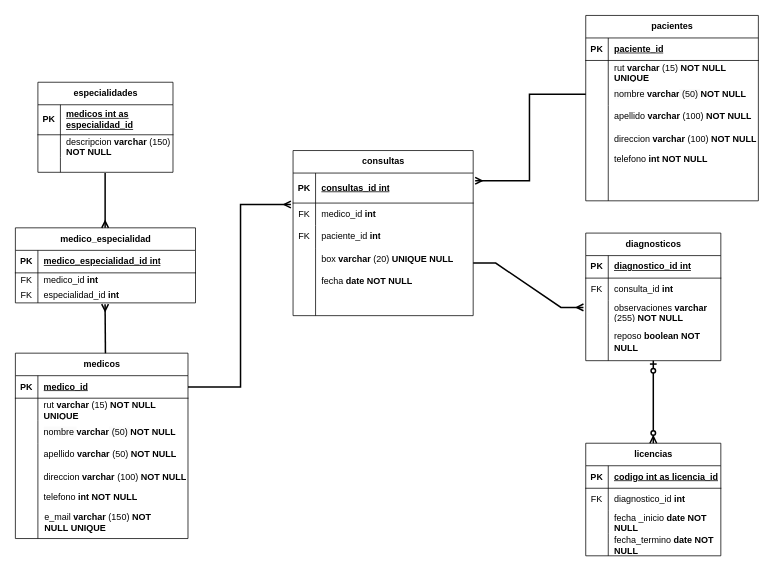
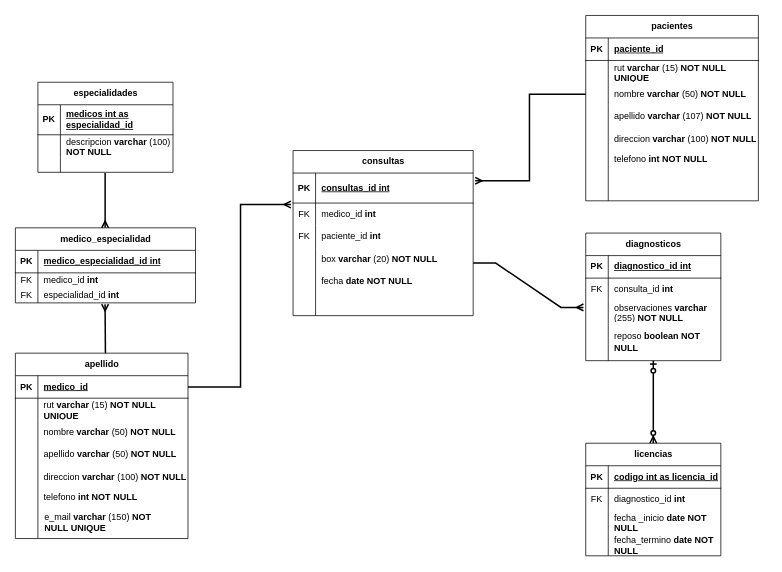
node "apellido varchar (100) NOT NULL": label "apellido varchar (100) NOT NULL" -> "apellido varchar (107) NOT NULL"
node "descripcion varchar (150) NOT NULL": label "descripcion varchar (150) NOT NULL" -> "descripcion varchar (100) NOT NULL"
node "box varchar (20) UNIQUE NULL": label "box varchar (20) UNIQUE NULL" -> "box varchar (20) NOT NULL"
node "medicos": label "medicos" -> "apellido"
